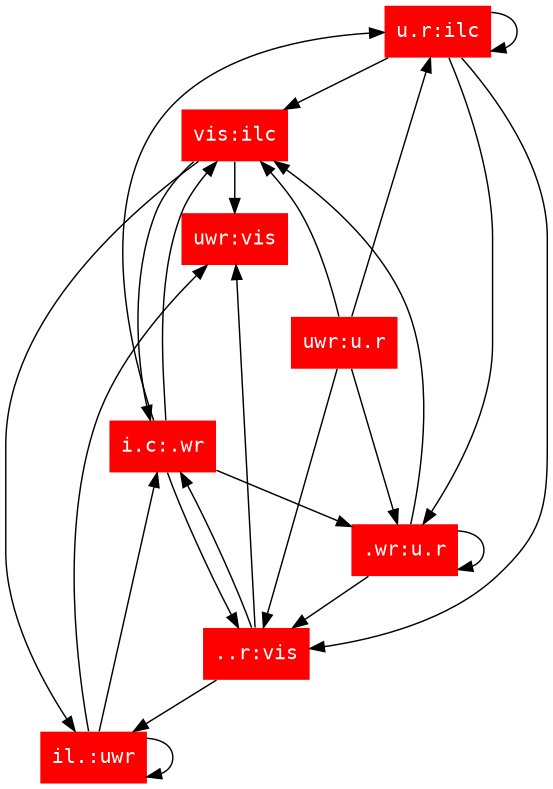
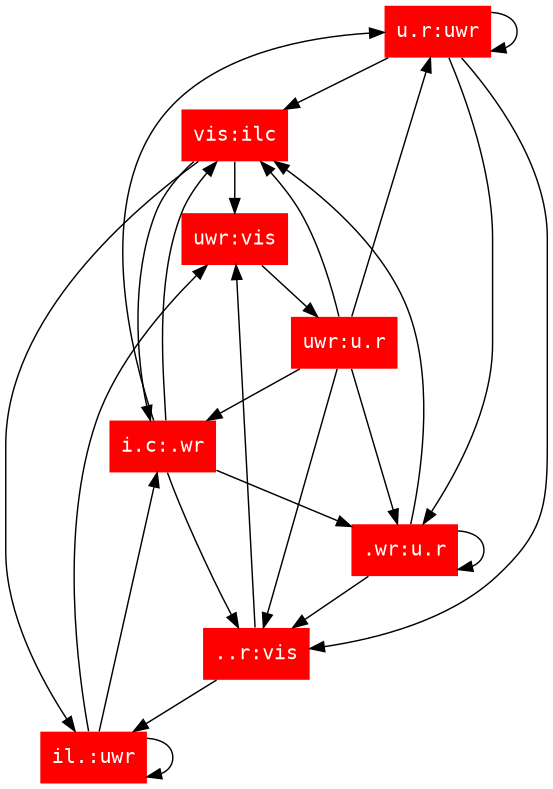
node "u.r:ilc": label "u.r:ilc" -> "u.r:uwr"
edge "uwr:vis" -> "uwr:u.r": added
edge "..r:vis" -> "i.c:.wr": now "uwr:u.r" -> "i.c:.wr"
